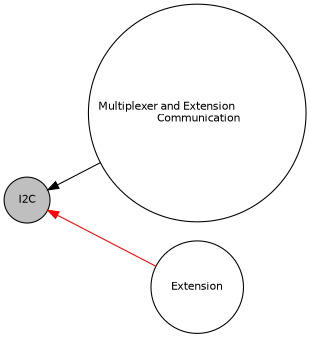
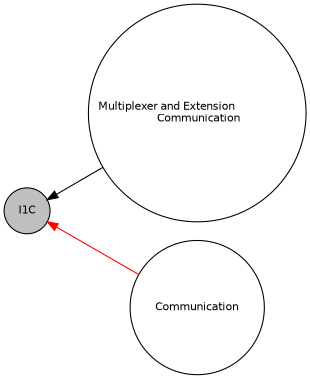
node "I2C": label "I2C" -> "I1C"
node "Extension": label "Extension" -> "Communication"
